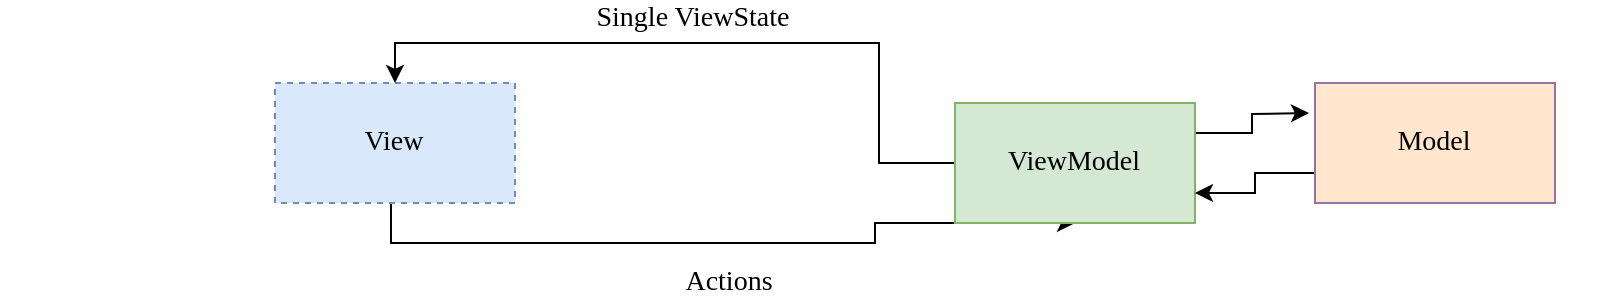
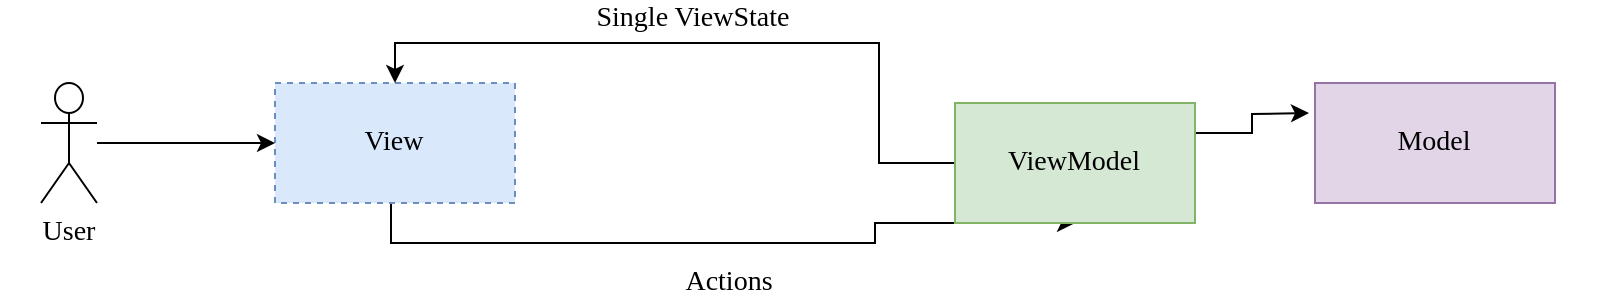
node "User": added
edge "User" -> "View": added
node "Model": fillcolor #ffe6cc -> #e1d5e7
edge "Model" -> "ViewModel": removed
